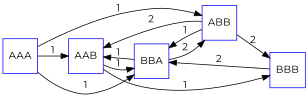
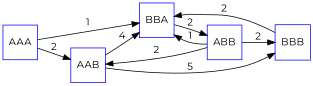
edge "AAA" -> "ABB": removed, label "1"
edge "AAA" -> "AAB": label "1" -> "2"
edge "BBA" -> "AAB": removed, label "1"
edge "AAB" -> "BBA": label "1" -> "4"
edge "AAB" -> "BBB": label "1" -> "5"
